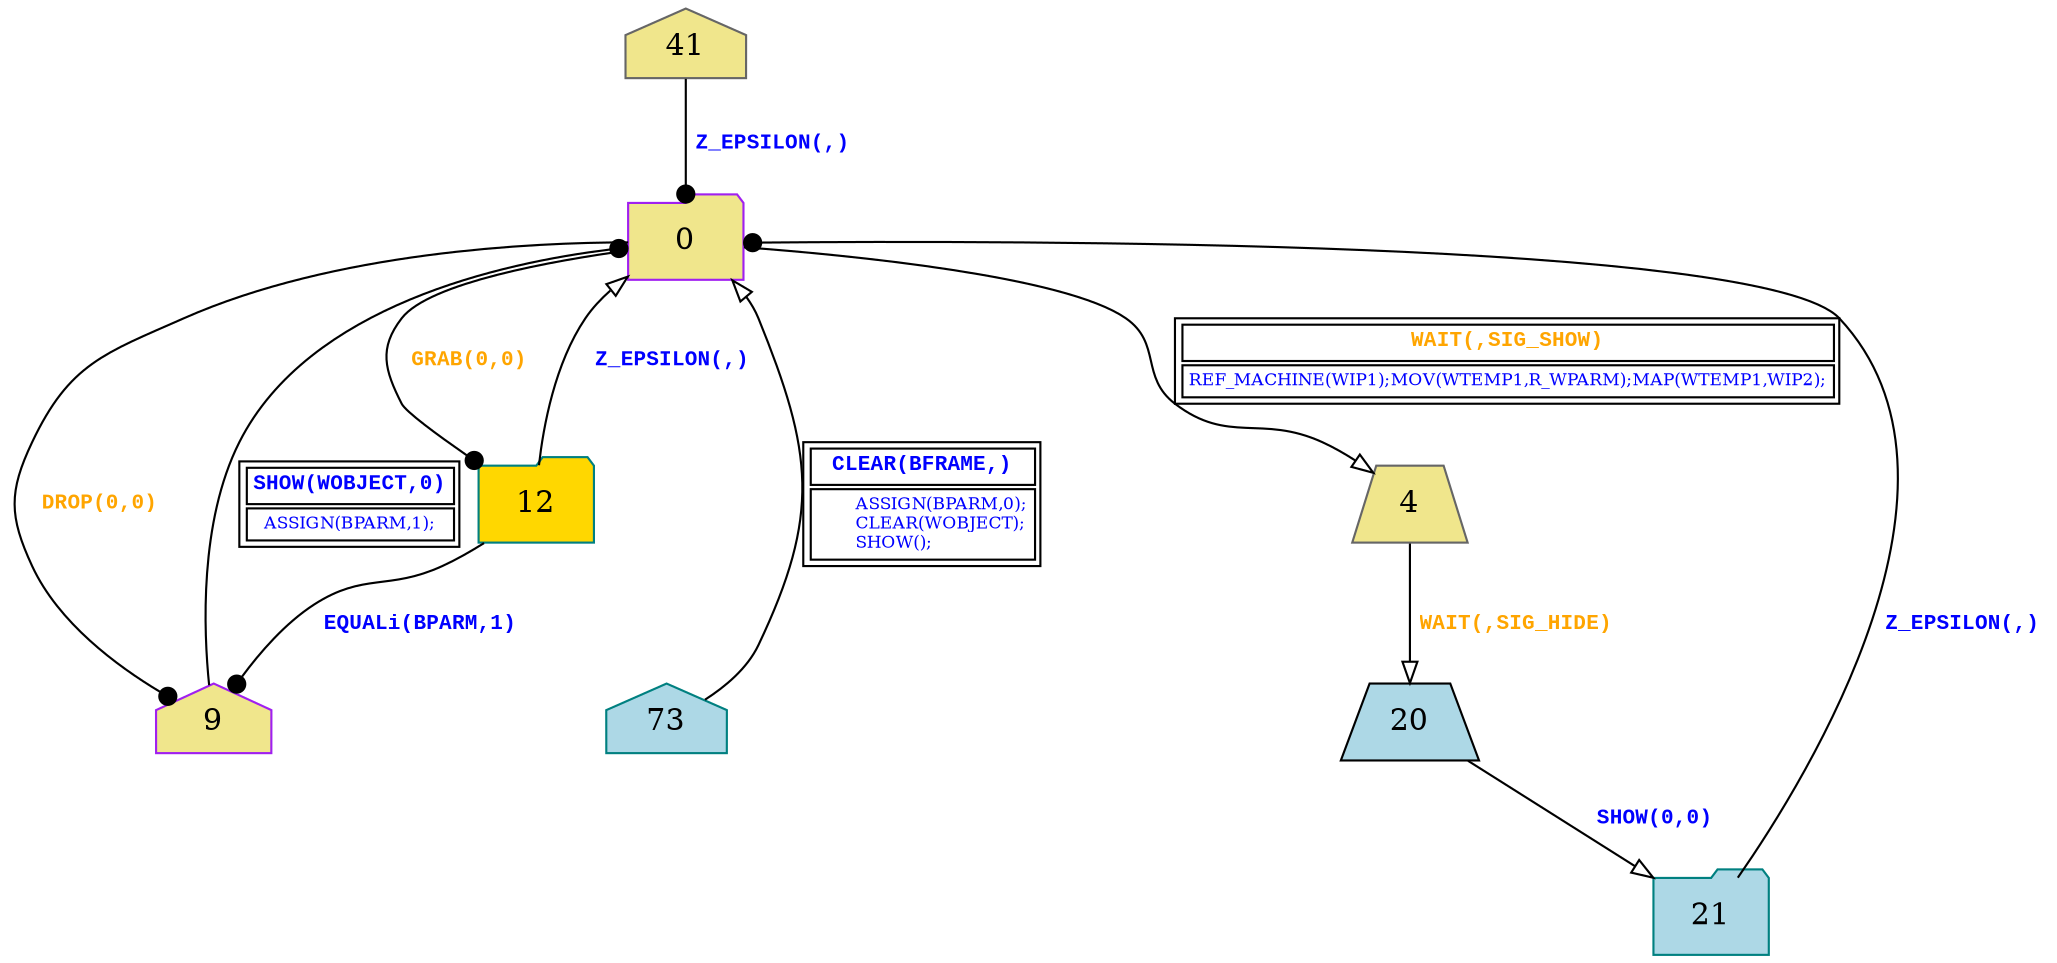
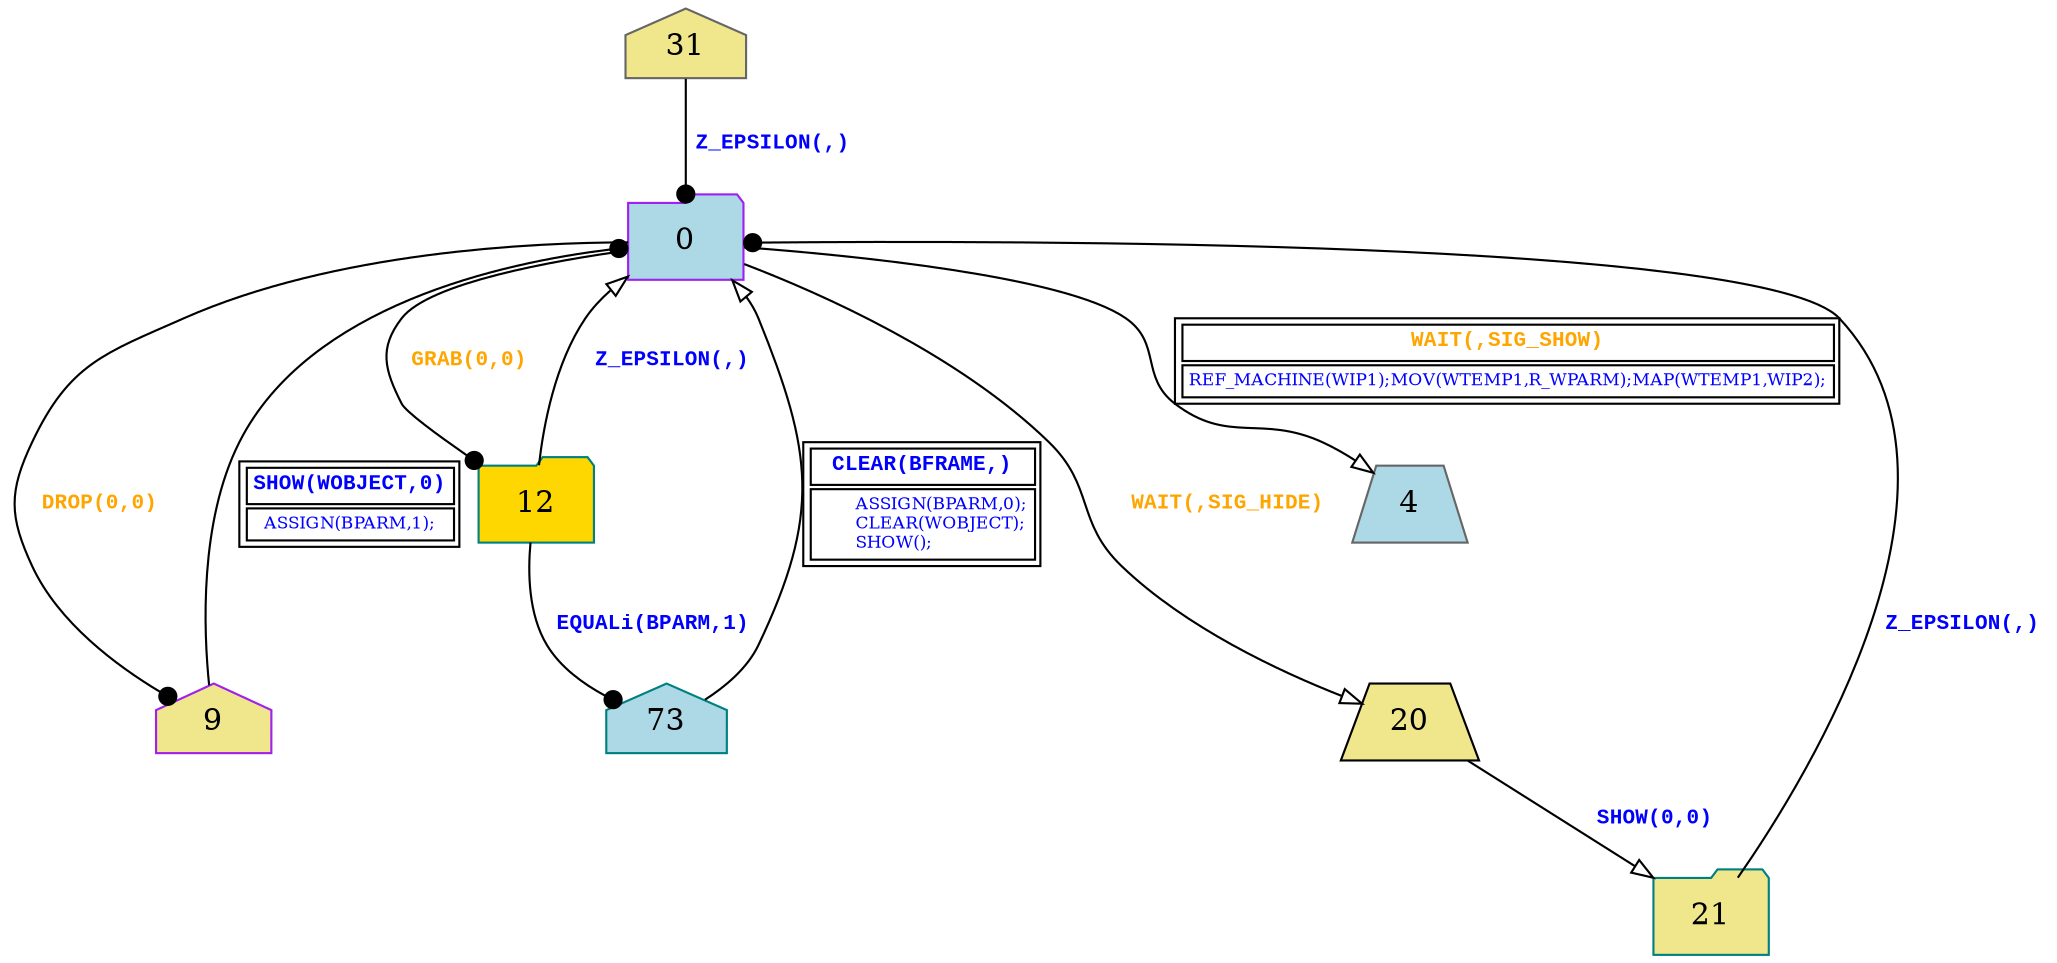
node "41": label "41" -> "31"
node "0": fillcolor khaki -> lightblue
node "4": fillcolor khaki -> lightblue
edge "12" -> "9": now "12" -> "73"
edge "4" -> "20": now "0" -> "20"
node "20": fillcolor lightblue -> khaki
node "21": fillcolor lightblue -> khaki
